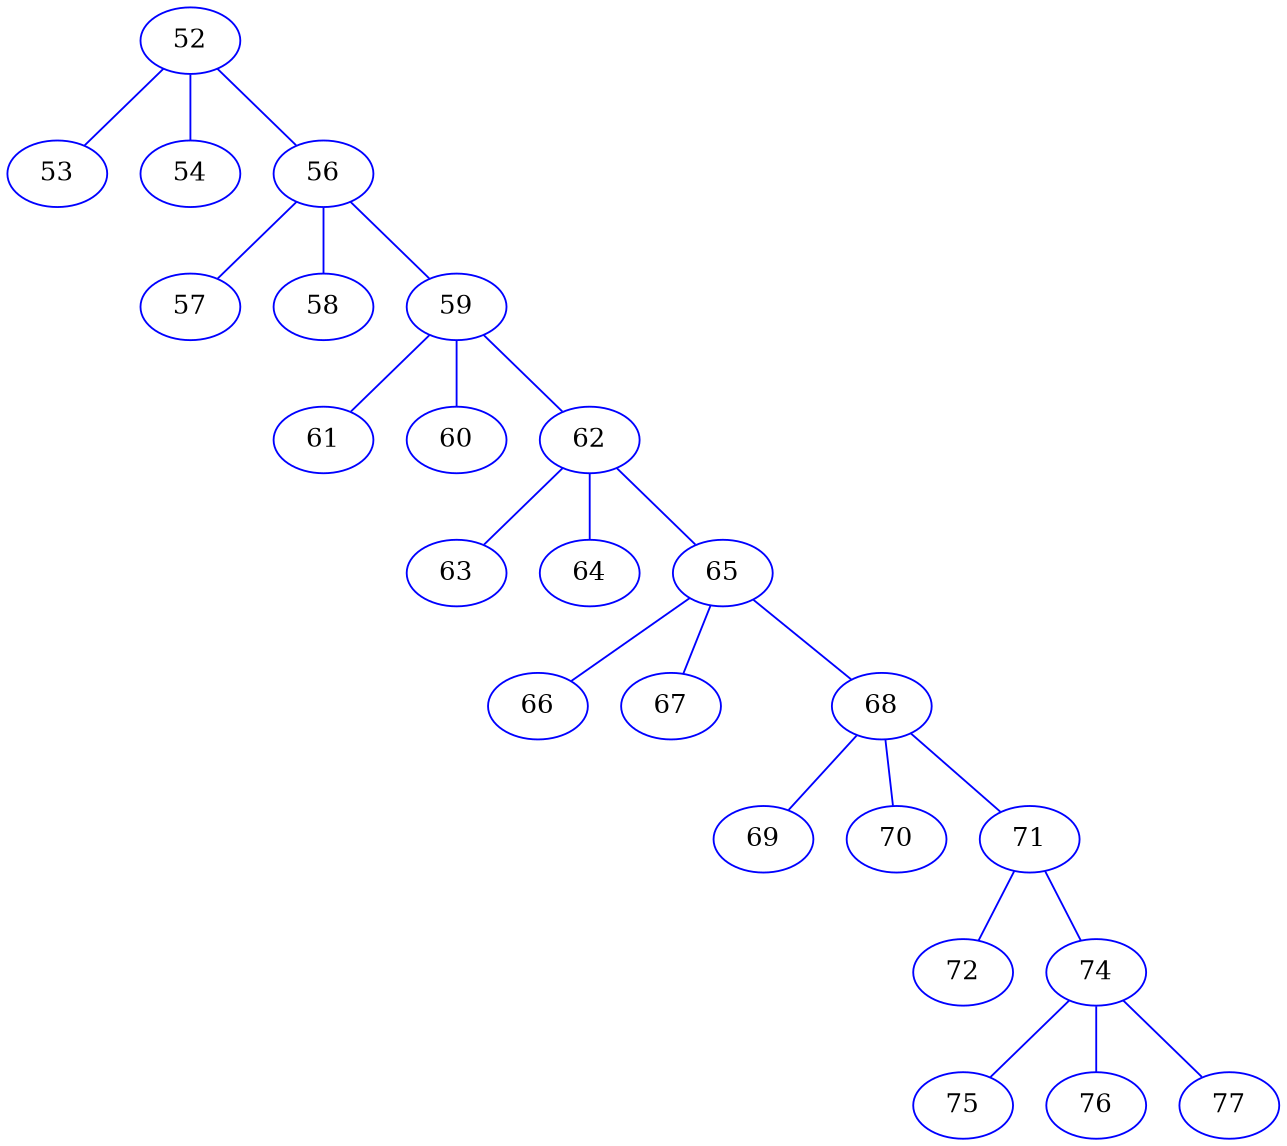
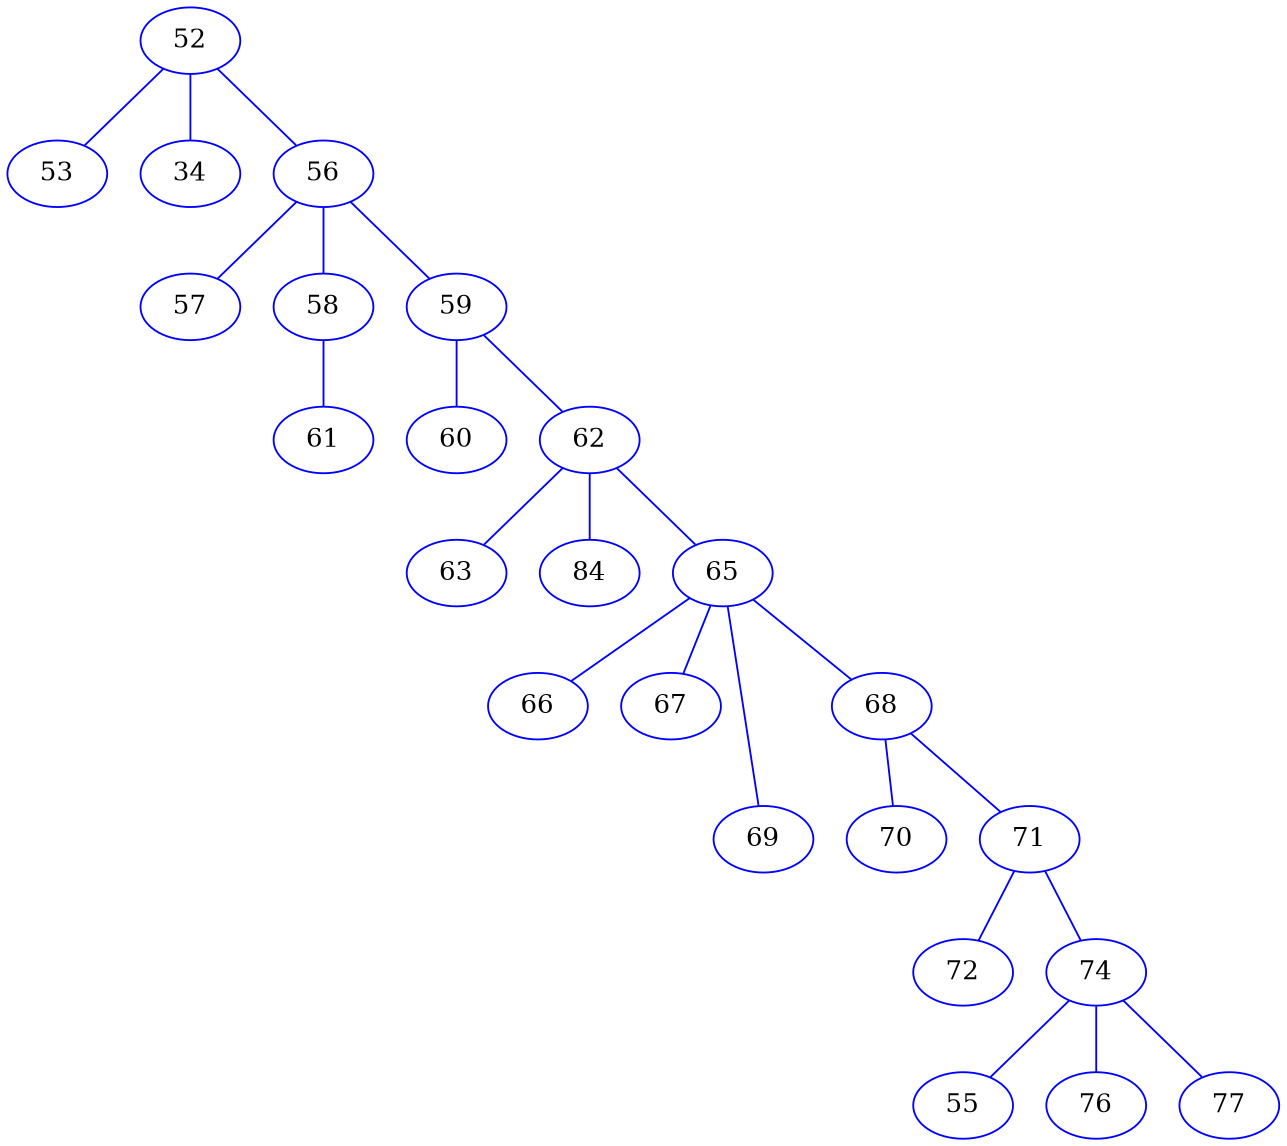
node "54": label "54" -> "34"
edge "59" -- "61": now "58" -- "61"
node "64": label "64" -> "84"
edge "68" -- "69": now "65" -- "69"
node "75": label "75" -> "55"
